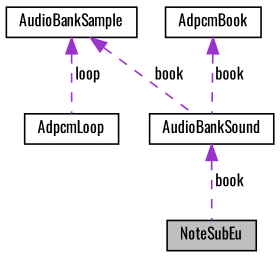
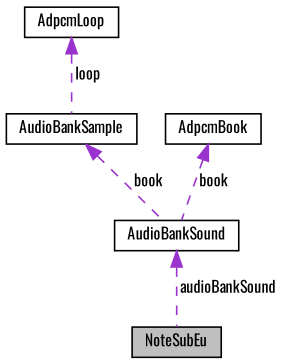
edge "AdpcmLoop" -> "AudioBankSample": reversed
edge "NoteSubEu" -> "AudioBankSound": label " book" -> " audioBankSound"
